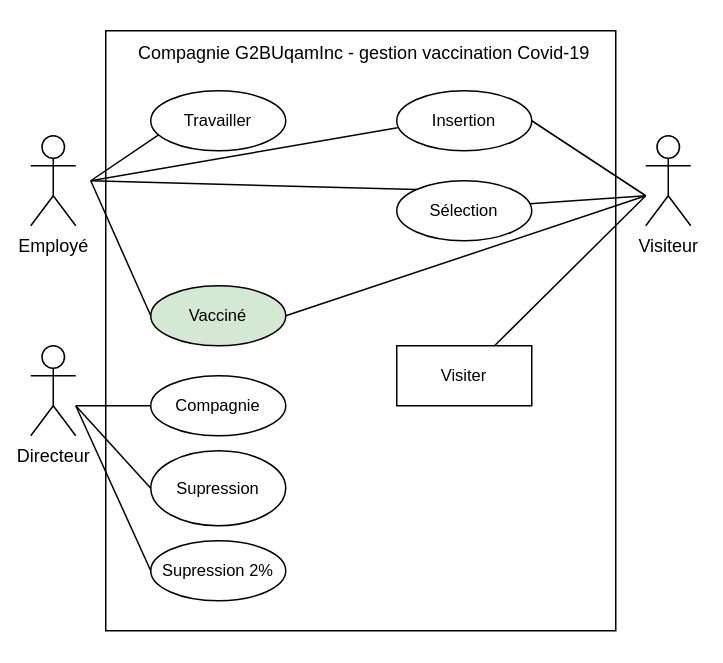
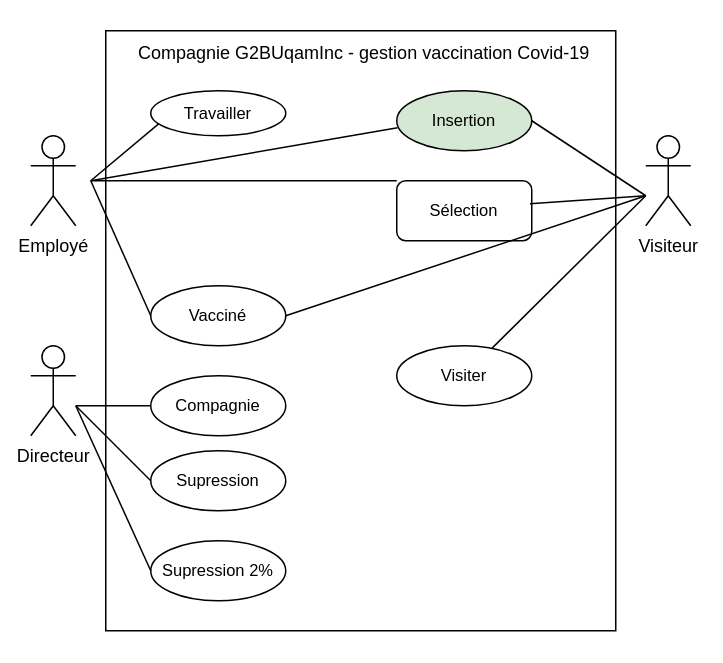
node "Travailler": size 135x60 -> 135x45
node "Insertion": fillcolor #ffffff -> #d5e8d4
node "Sélection": shape ellipse -> rounded rectangle
node "Vacciné": fillcolor #d5e8d4 -> #ffffff
node "Visiter": shape rectangle -> ellipse
node "Supression": size 135x75 -> 135x60
